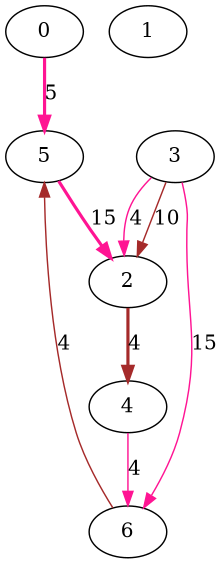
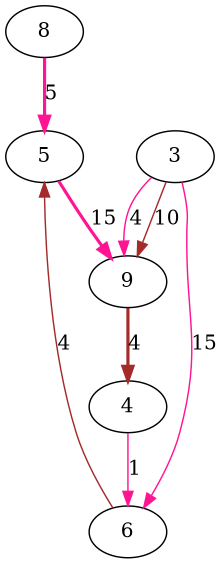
node "0": label "0" -> "8"
node "1": removed
node "2": label "2" -> "9"
edge "4" -> "6": label "4" -> "1"
